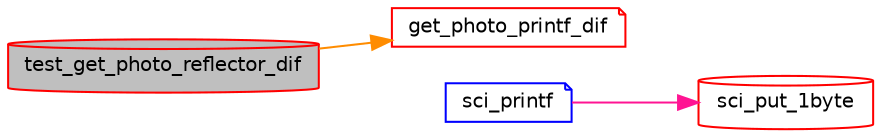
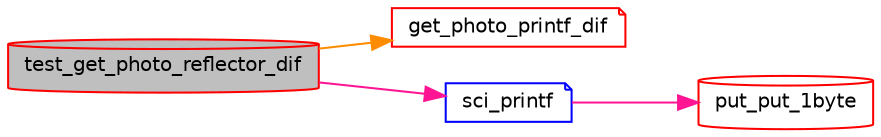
edge "test_get_photo_reflector_dif" -> "sci_printf": added
node "sci_put_1byte": label "sci_put_1byte" -> "put_put_1byte"
